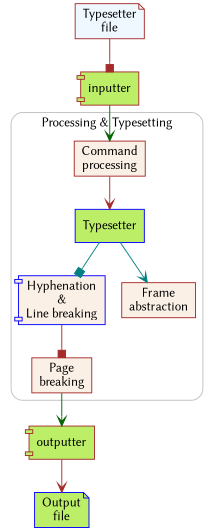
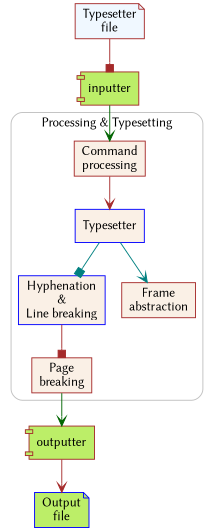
node "Typesetter": fillcolor darkolivegreen2 -> linen
node "Hyphenation & Line breaking": shape component -> box
